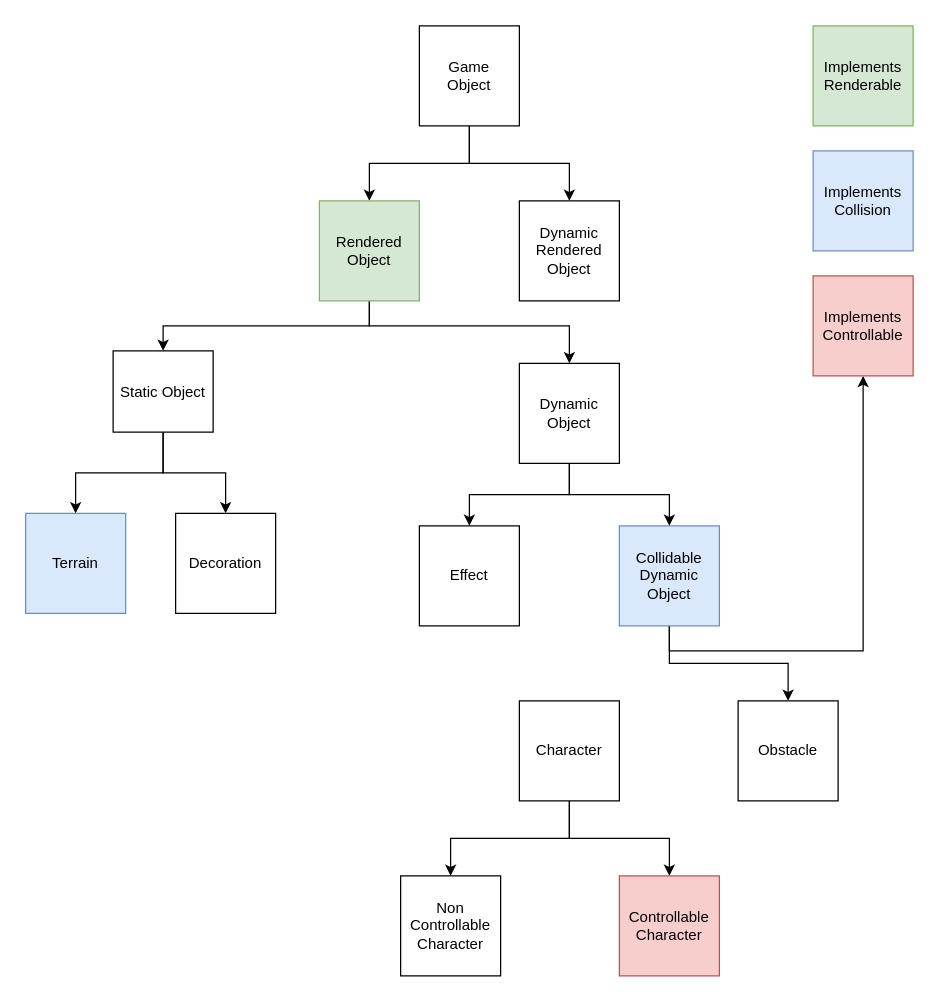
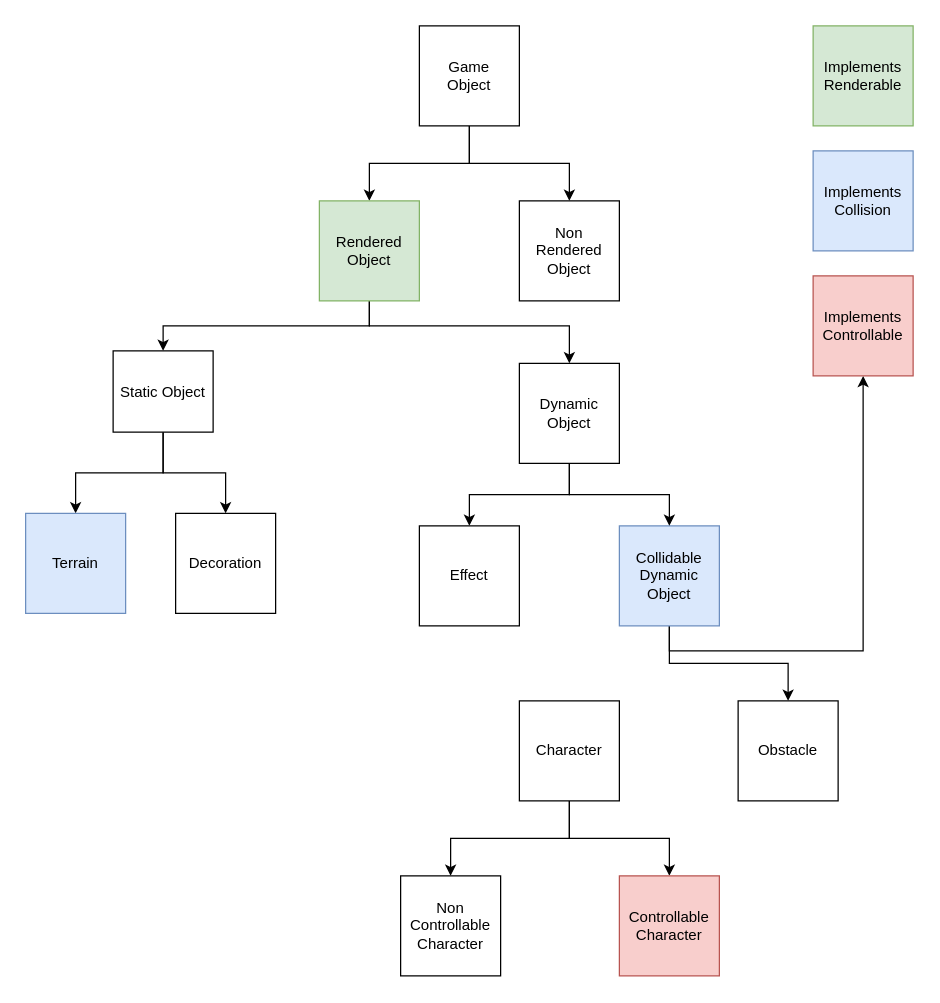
node "Dynamic Rendered Object": label "Dynamic Rendered Object" -> "Non Rendered Object"
